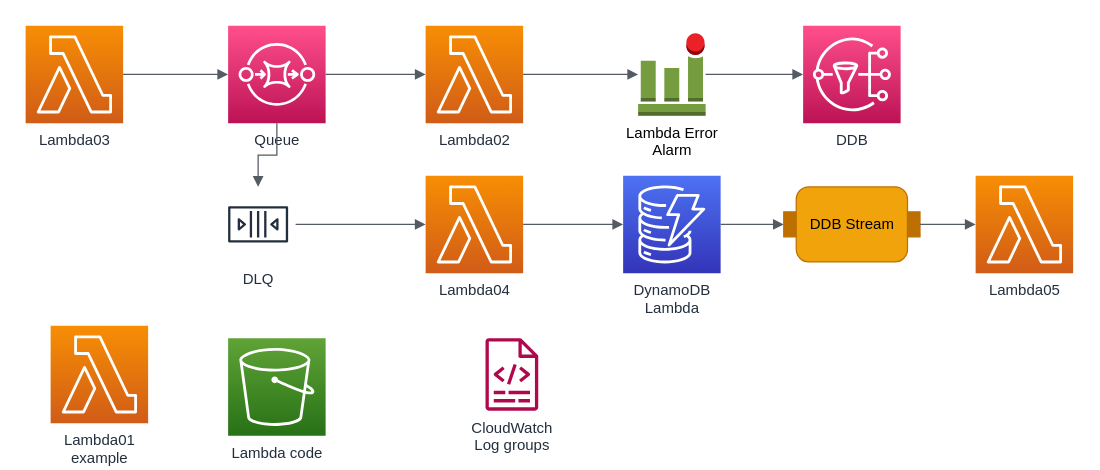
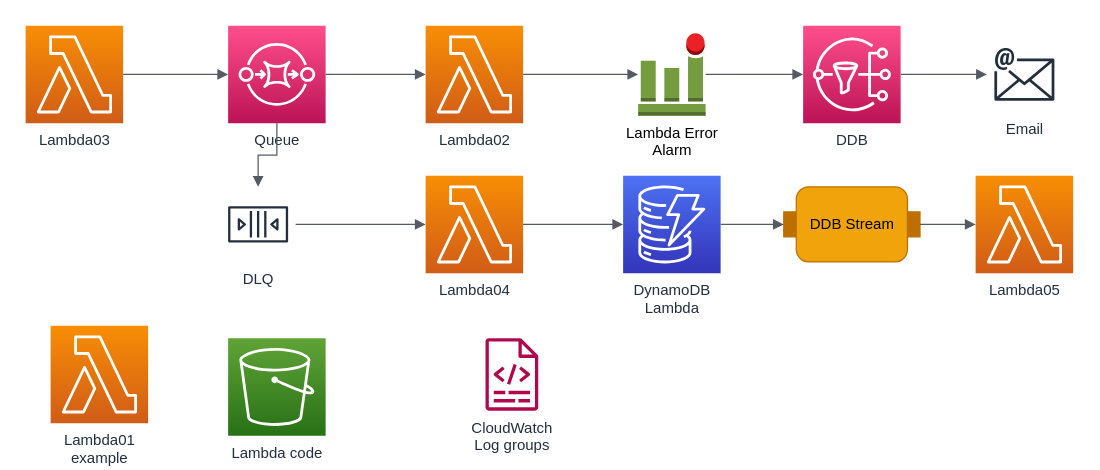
edge "DDB" -> "Email": added
node "Email": added
